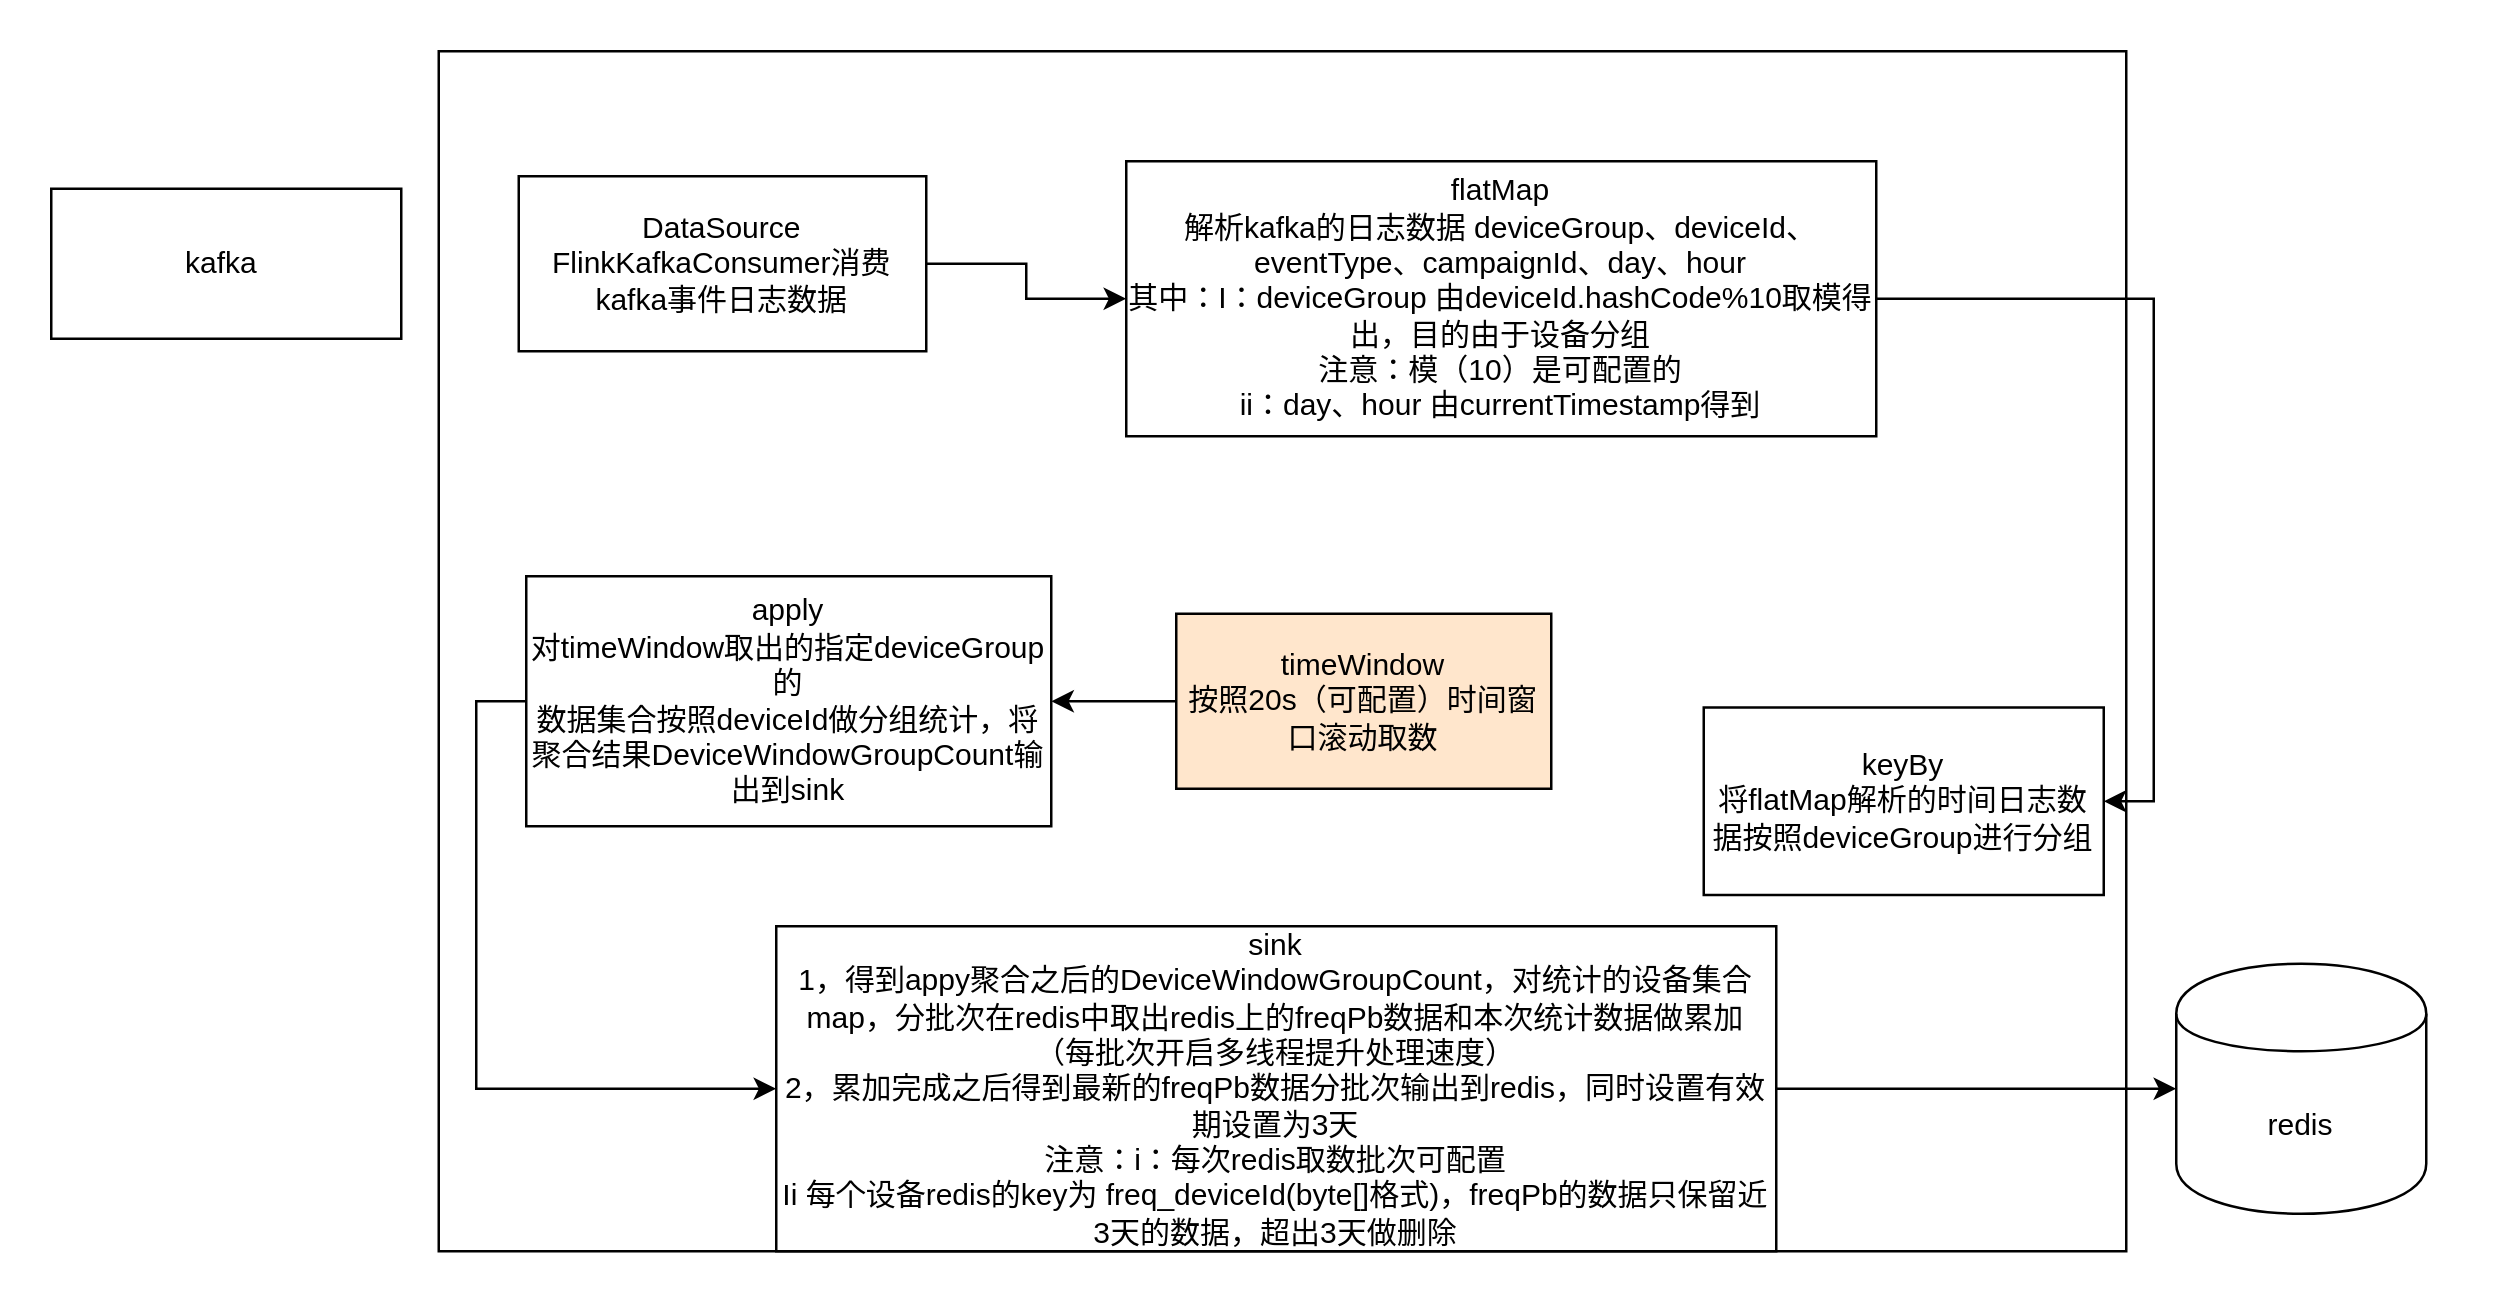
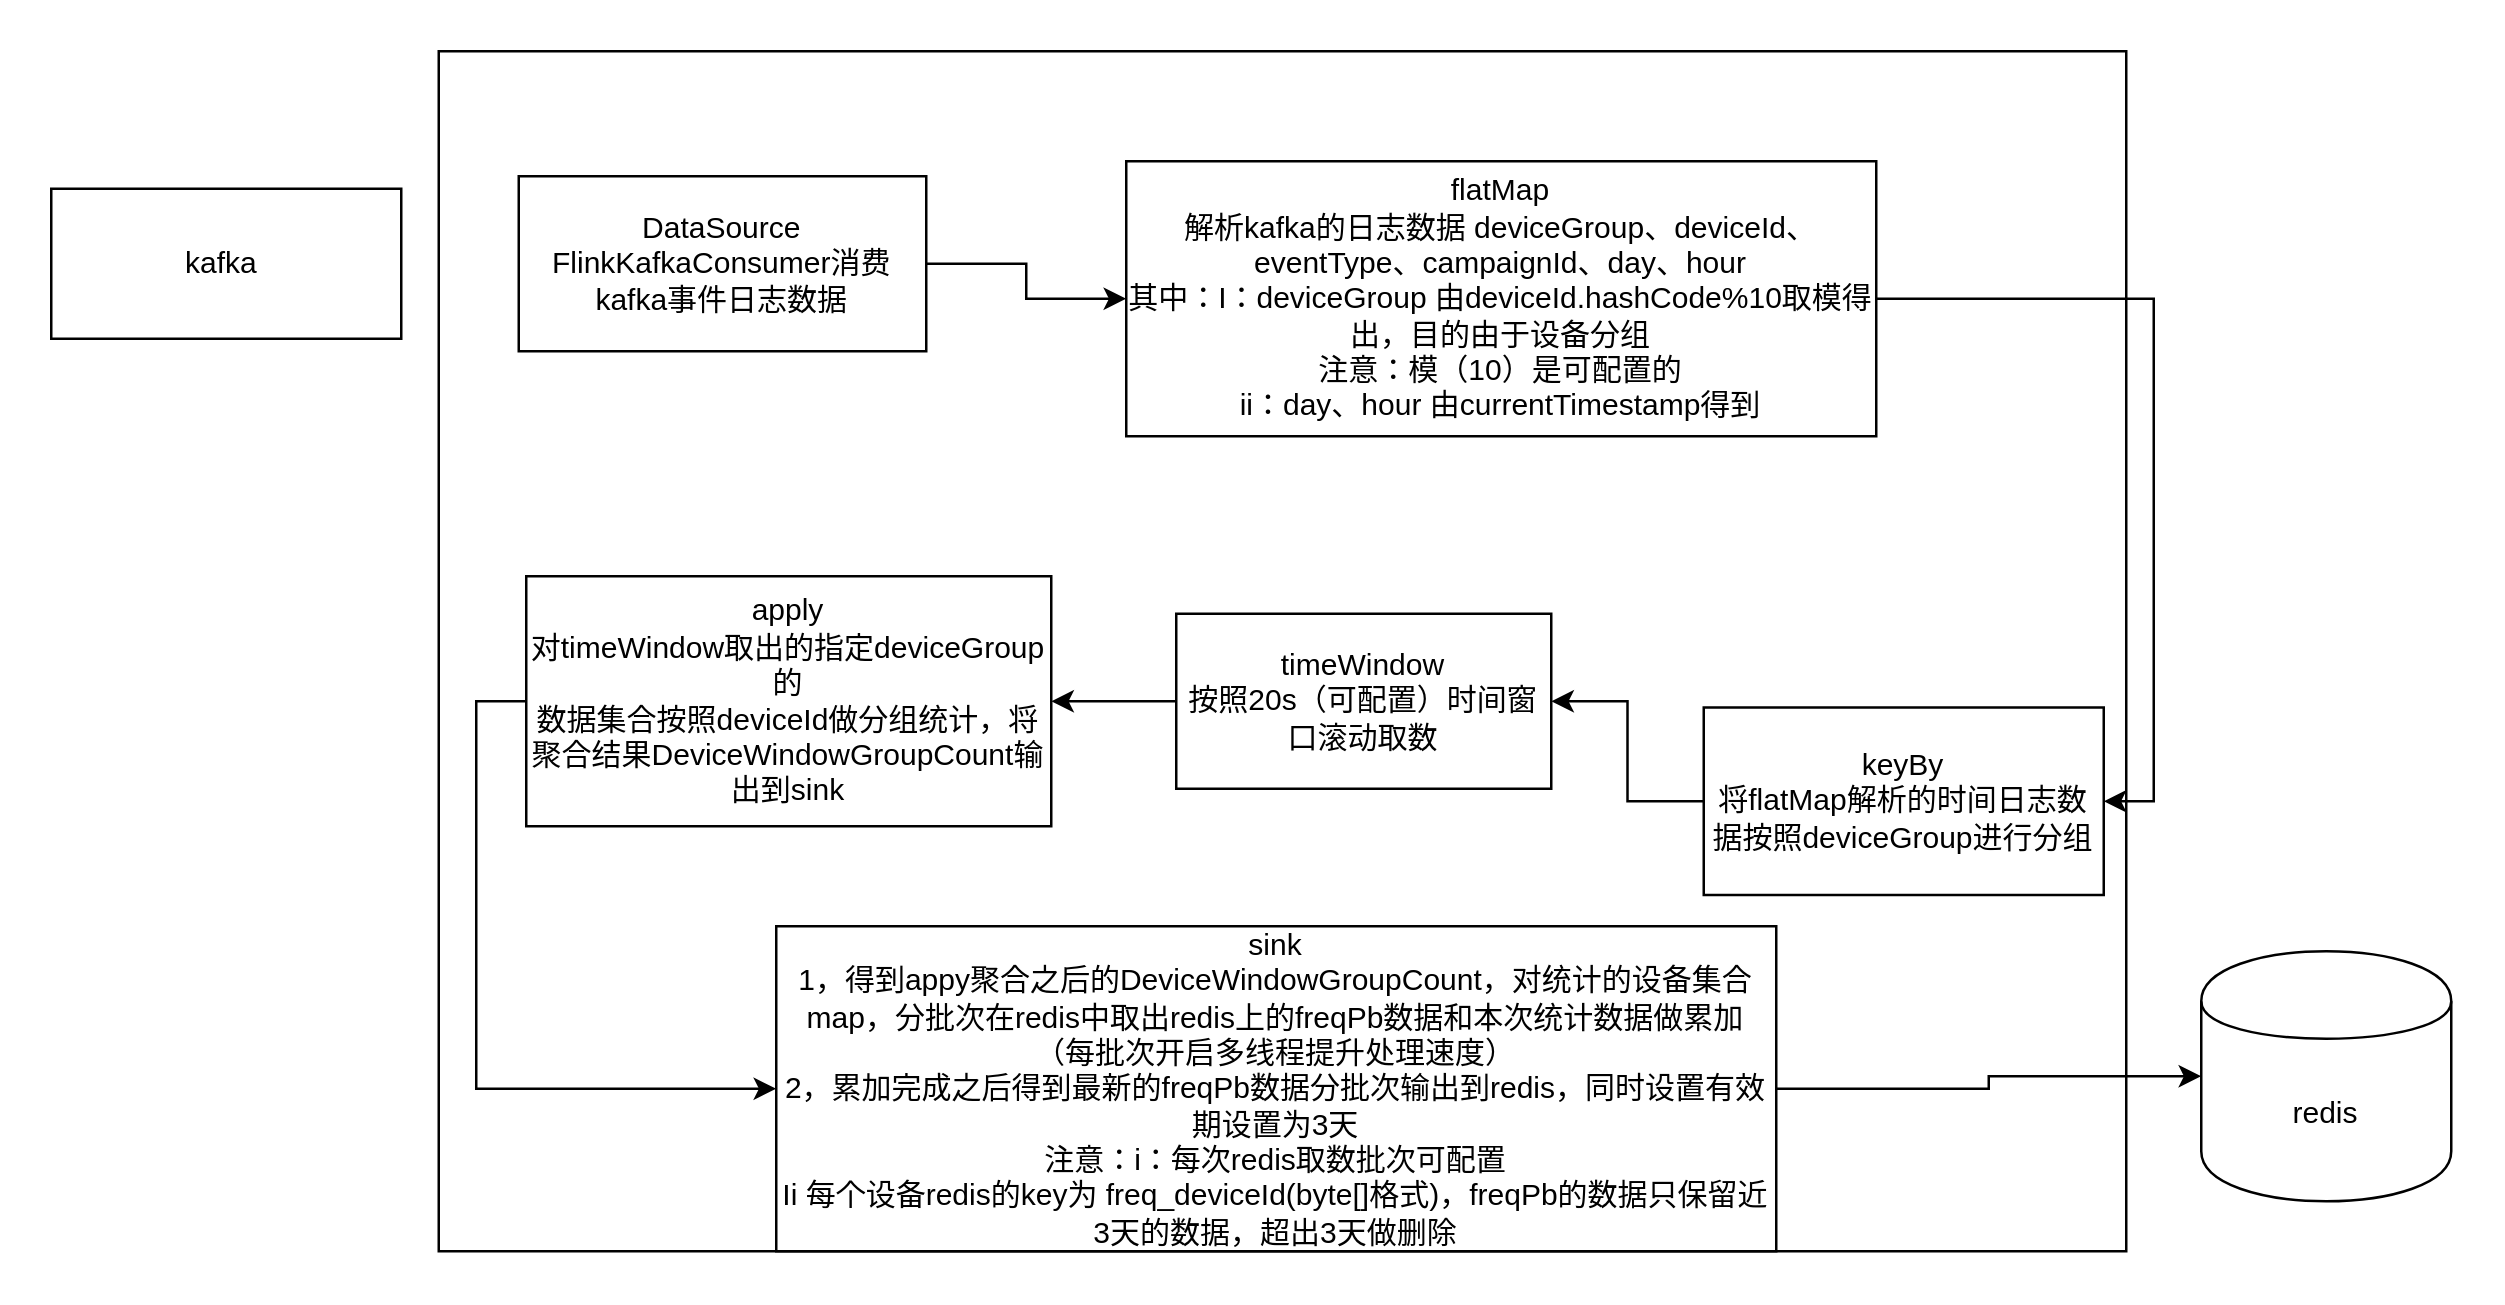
node "timeWindow 按照20s（可配置）时间窗口滚动取数": fillcolor #ffe6cc -> #ffffff
edge "keyBy 将flatMap解析的时间日志数据按照deviceGroup进行分组" -> "timeWindow 按照20s（可配置）时间窗口滚动取数": added
node "redis": moved (2301, 1089) -> (2326, 1076)
